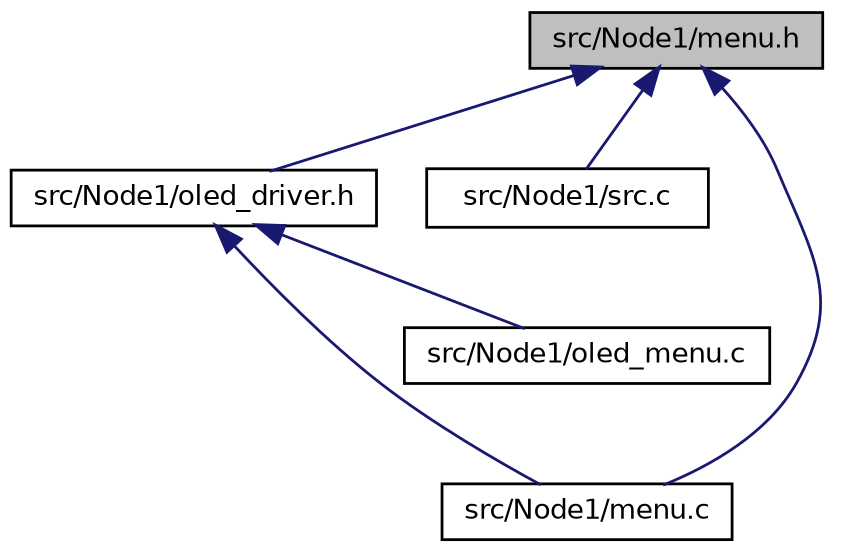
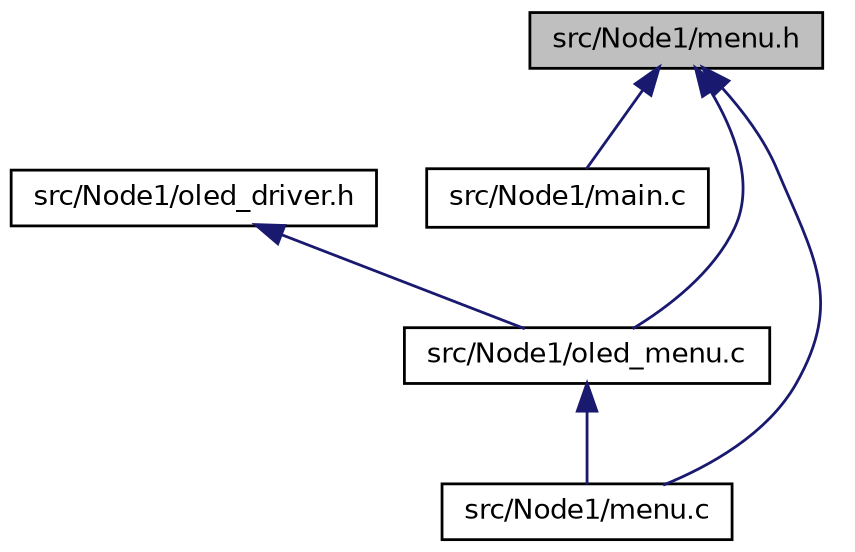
edge "src/Node1/oled_driver.h" -> "src/Node1/menu.h": now "src/Node1/oled_menu.c" -> "src/Node1/menu.h"
node "src/Node1/src.c": label "src/Node1/src.c" -> "src/Node1/main.c"
edge "src/Node1/menu.c" -> "src/Node1/oled_driver.h": now "src/Node1/menu.c" -> "src/Node1/oled_menu.c"
